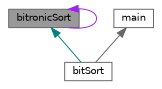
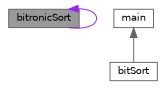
edge "bitSort" -> "bitronicSort": removed
